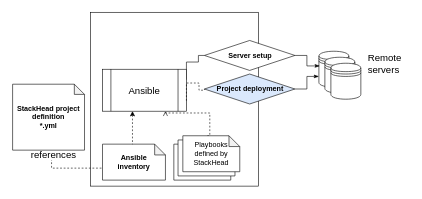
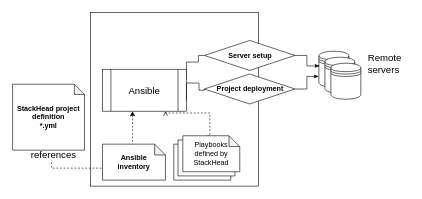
edge "Project deployment" -- "Ansible": style dashed -> solid
node "Project deployment": fillcolor #dae8fc -> #ffffff
